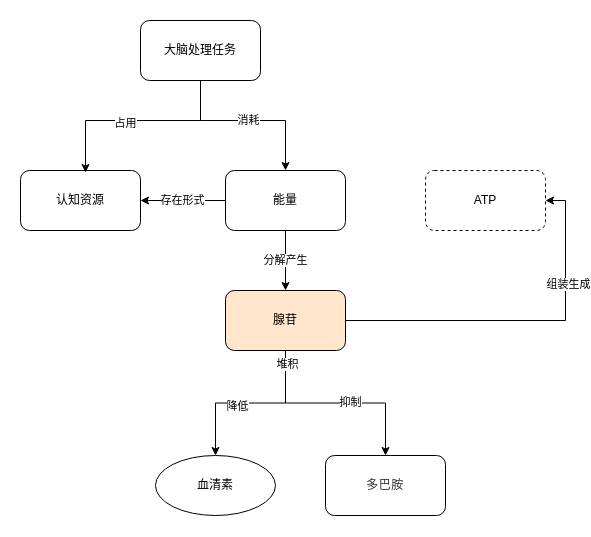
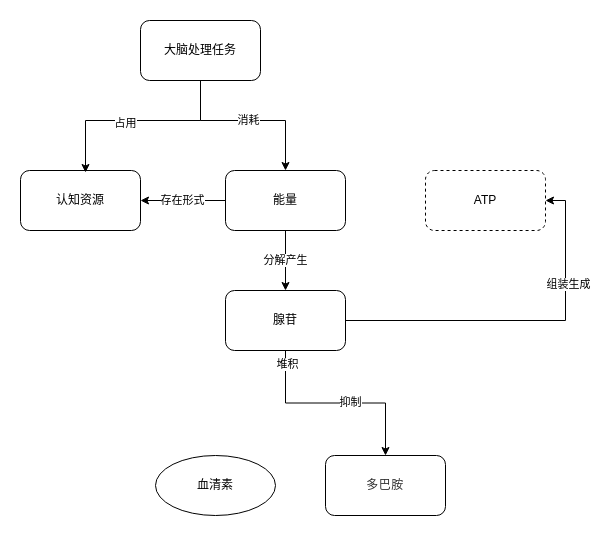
node "腺苷": fillcolor #ffe6cc -> #ffffff
edge "腺苷" -> "血清素": removed, label "降低"
